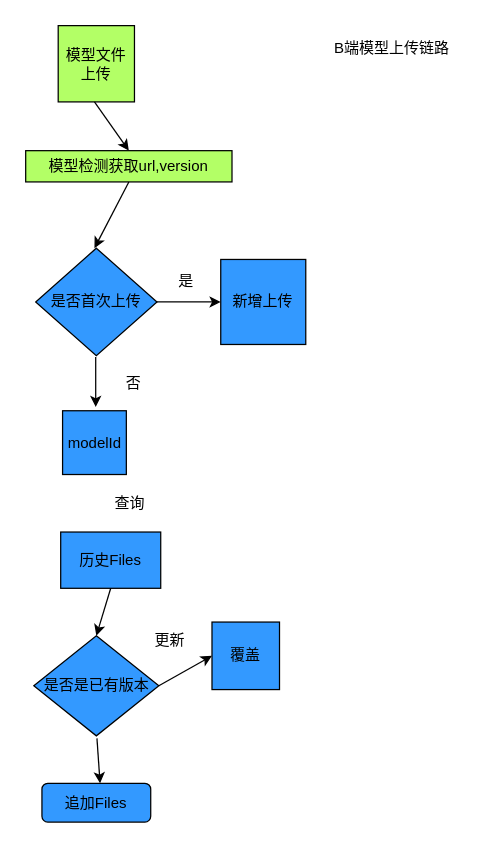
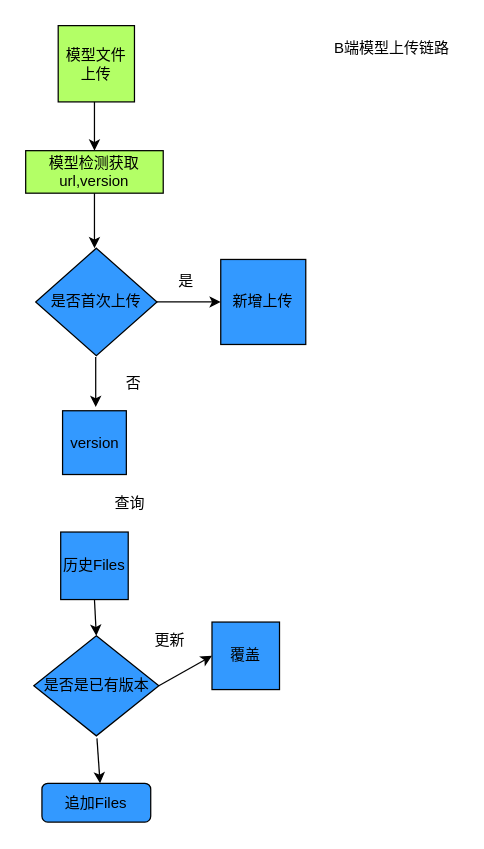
node "模型检测获取url,version": size 206x31 -> 138x43
node "modelId": label "modelId" -> "version"
node "历史Files": size 100x56 -> 68x68
